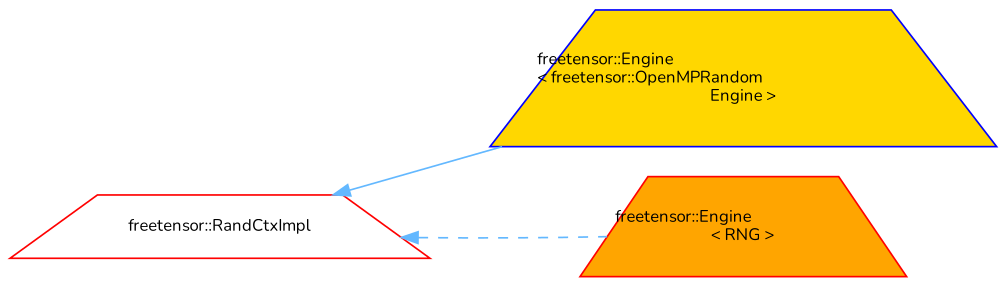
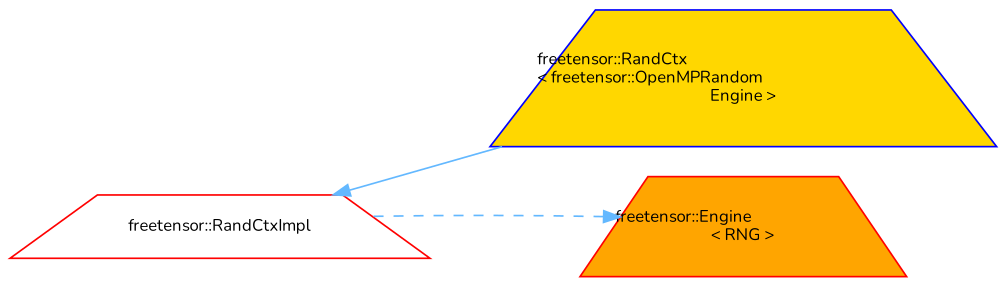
node "freetensor::Engine < freetensor::OpenMPRandom Engine >": label "freetensor::Engine < freetensor::OpenMPRandom Engine >" -> "freetensor::RandCtx < freetensor::OpenMPRandom Engine >"
edge "freetensor::Engine < RNG >" -> "freetensor::RandCtxImpl": reversed
